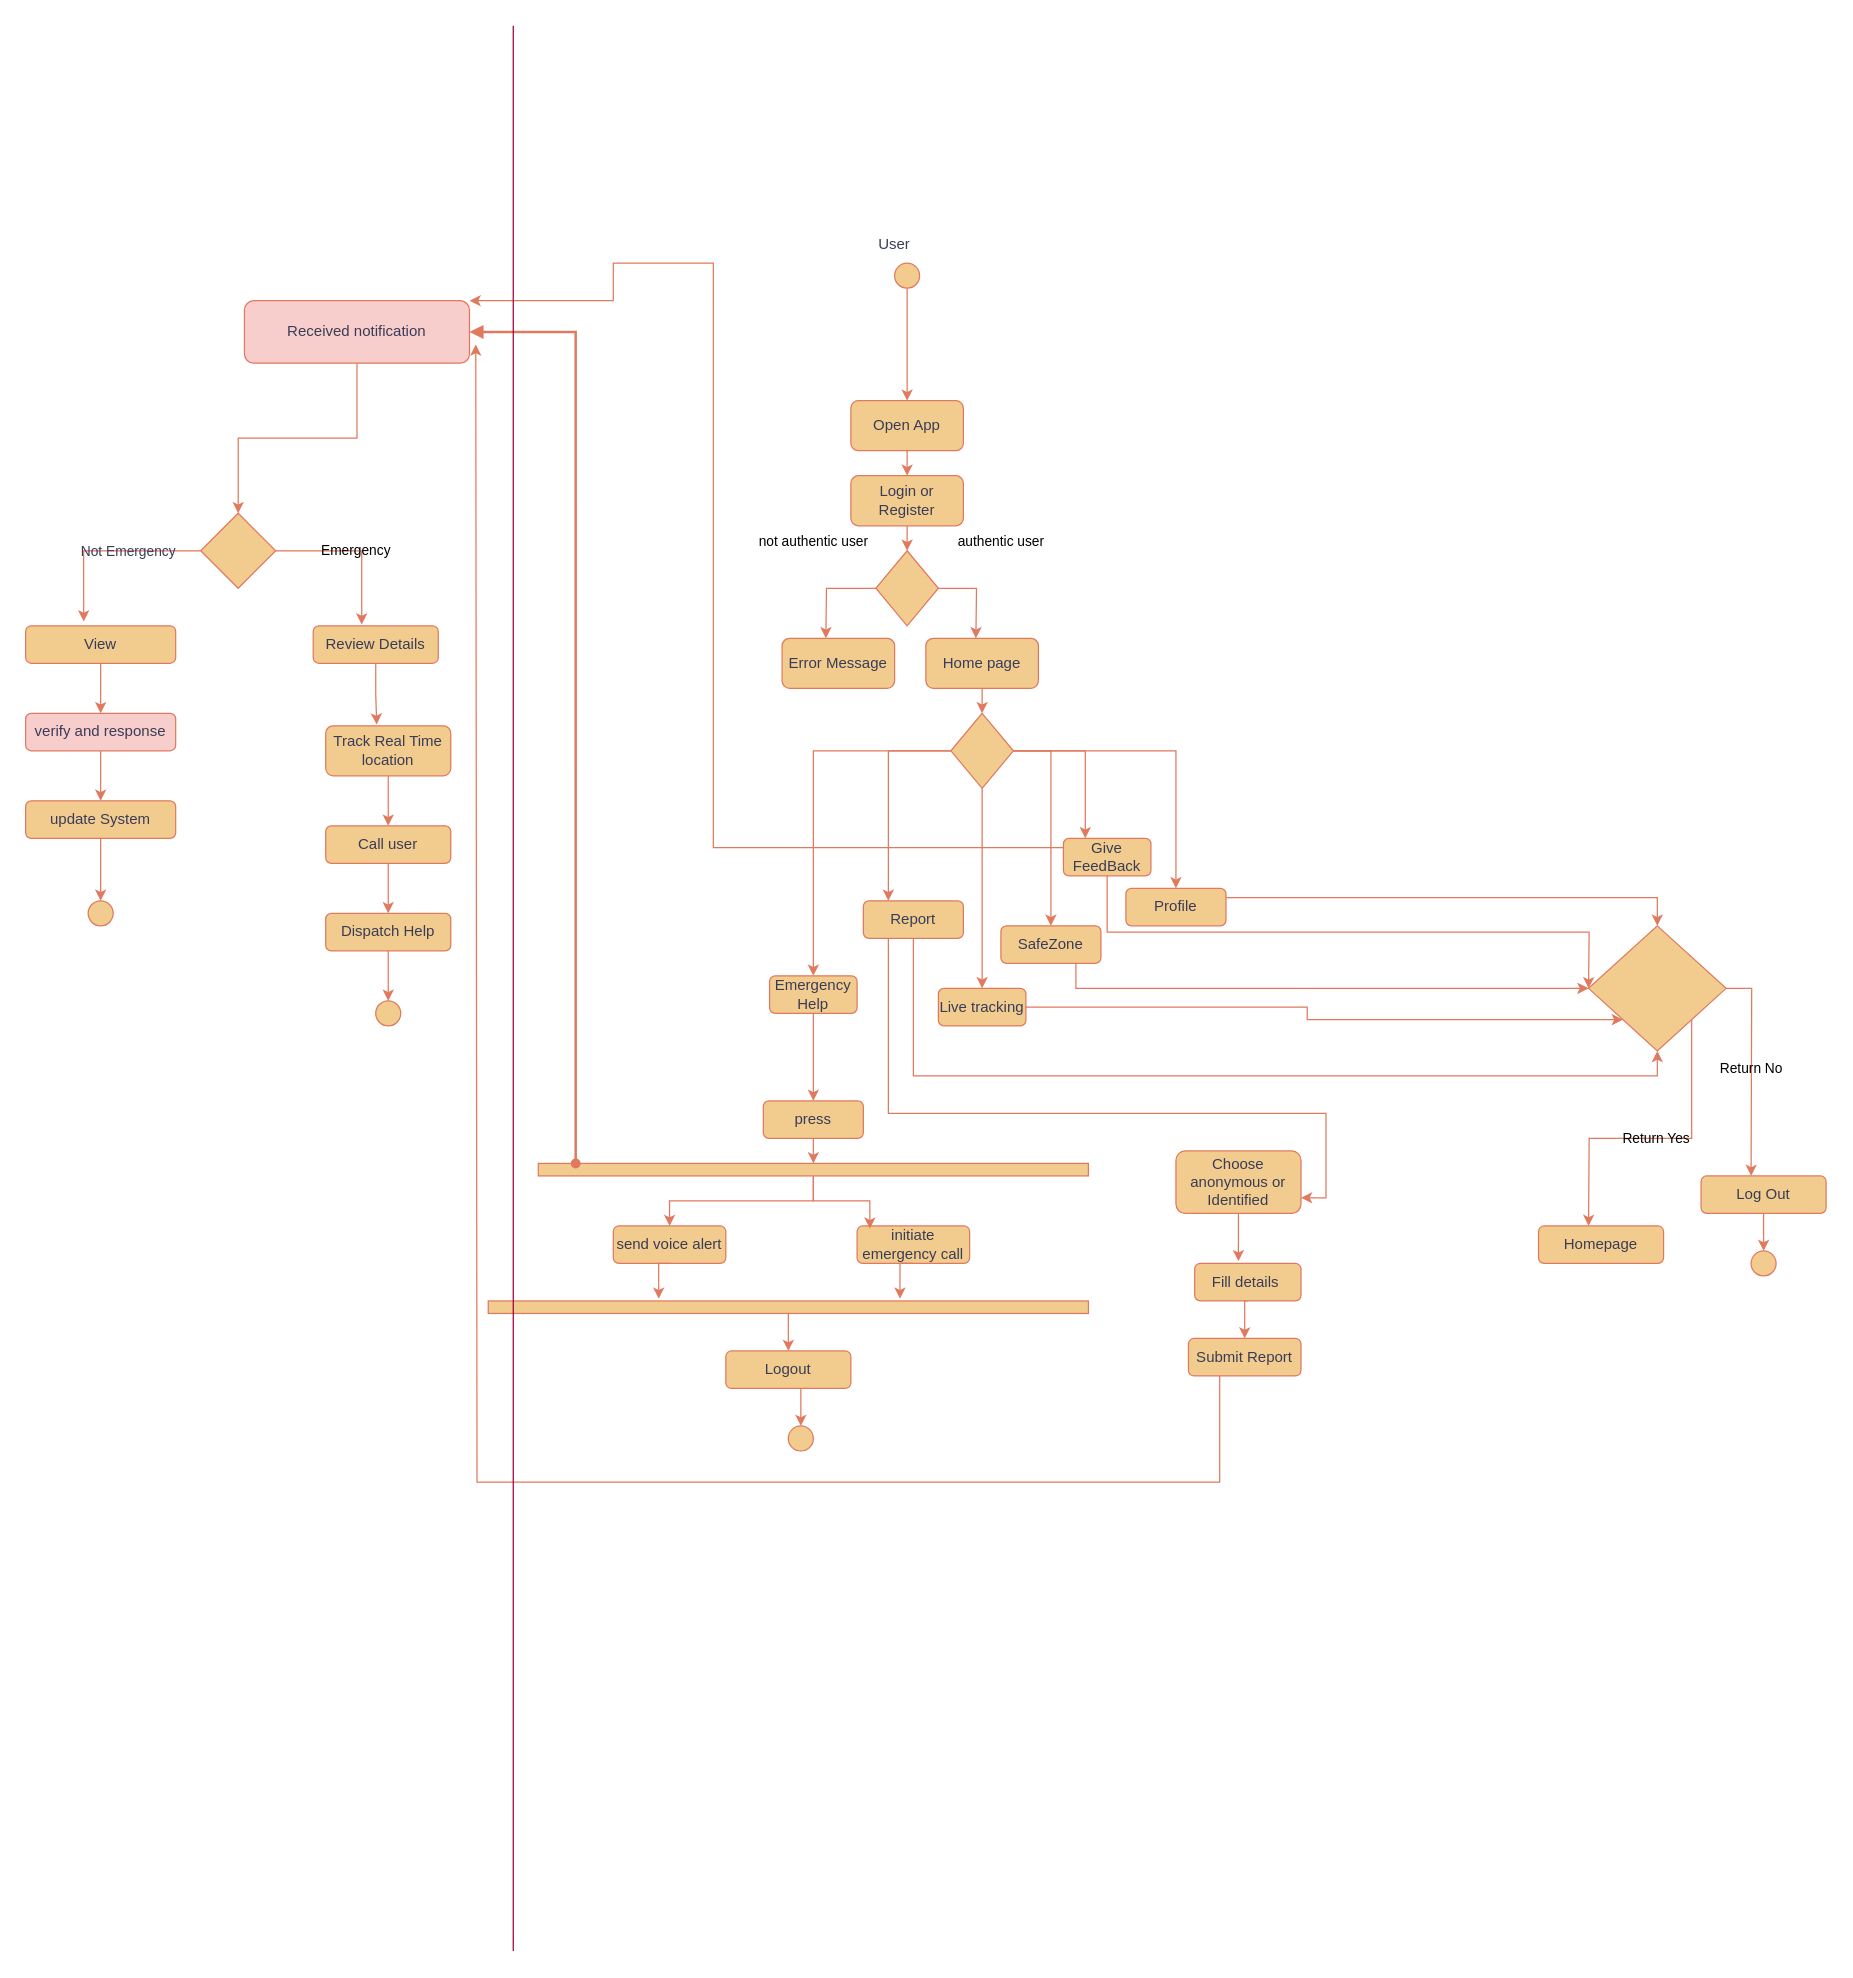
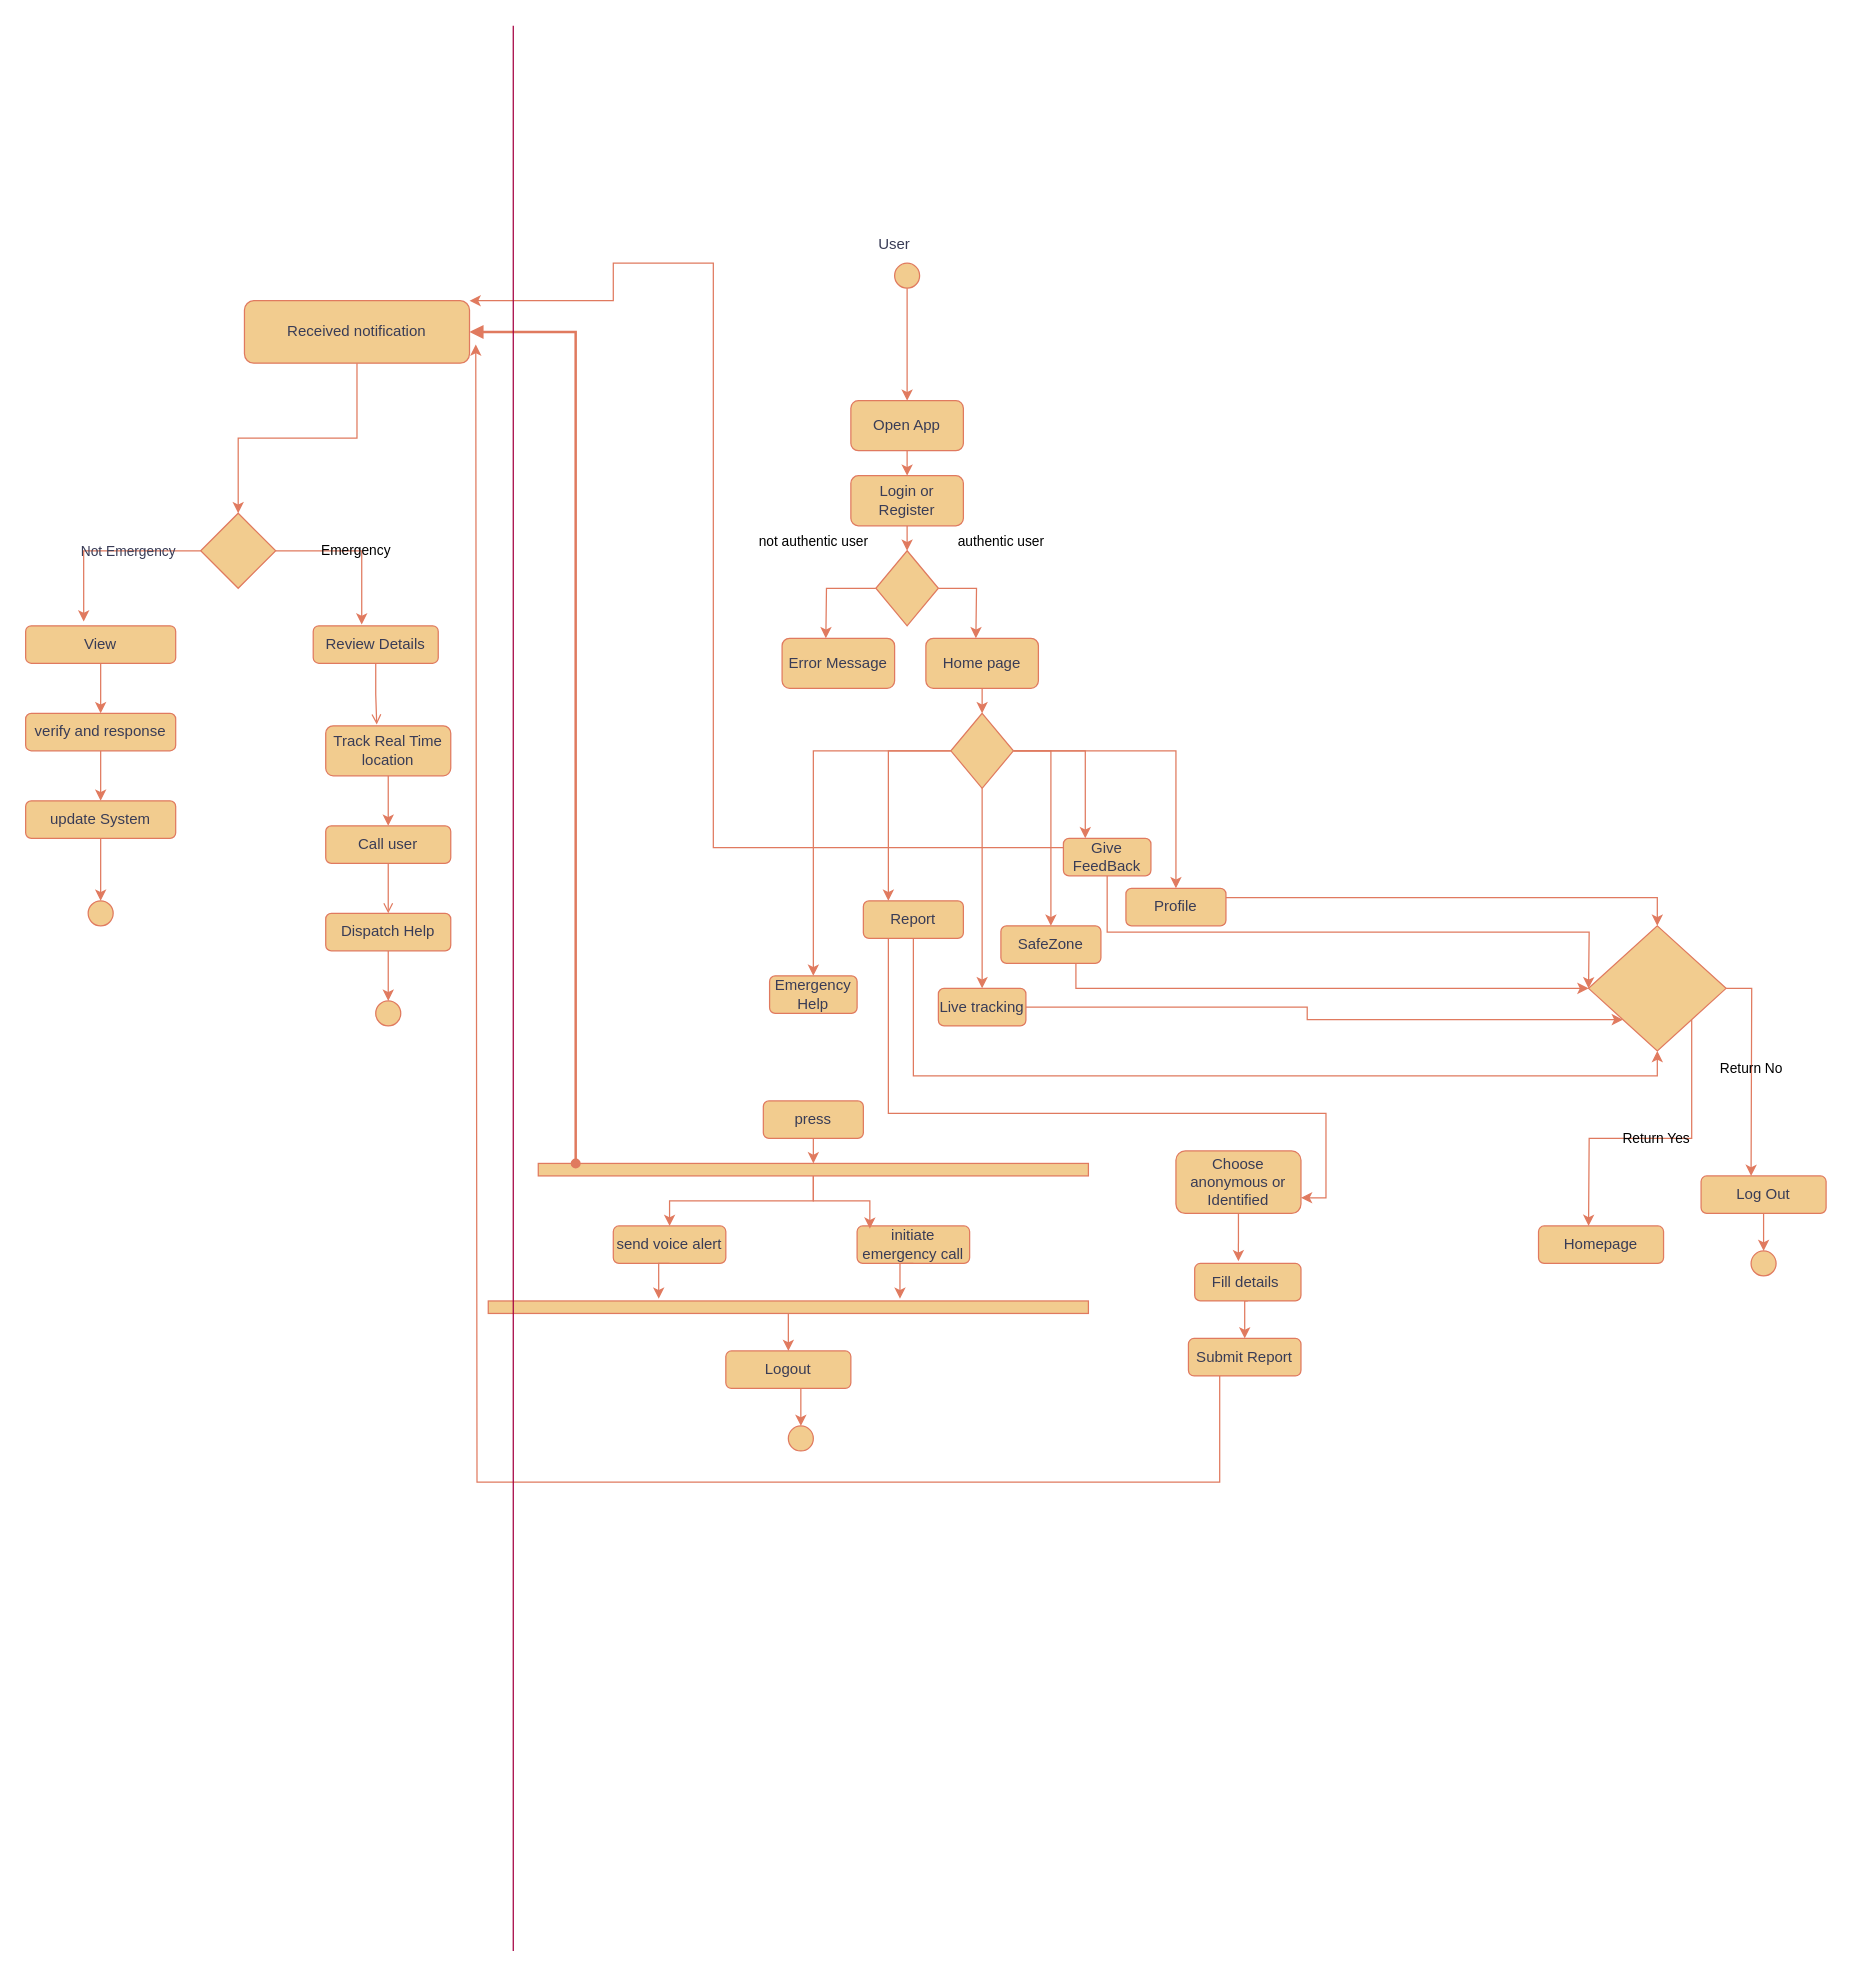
node "Received notification": fillcolor #f8cecc -> #f2cc8f
edge "Review Details" -> "Track Real Time location": arrowhead classic -> open
node "verify and response": fillcolor #f8cecc -> #f2cc8f
edge "Call user" -> "Dispatch Help": arrowhead classic -> open
edge "Emergency Help" -> "press": removed
